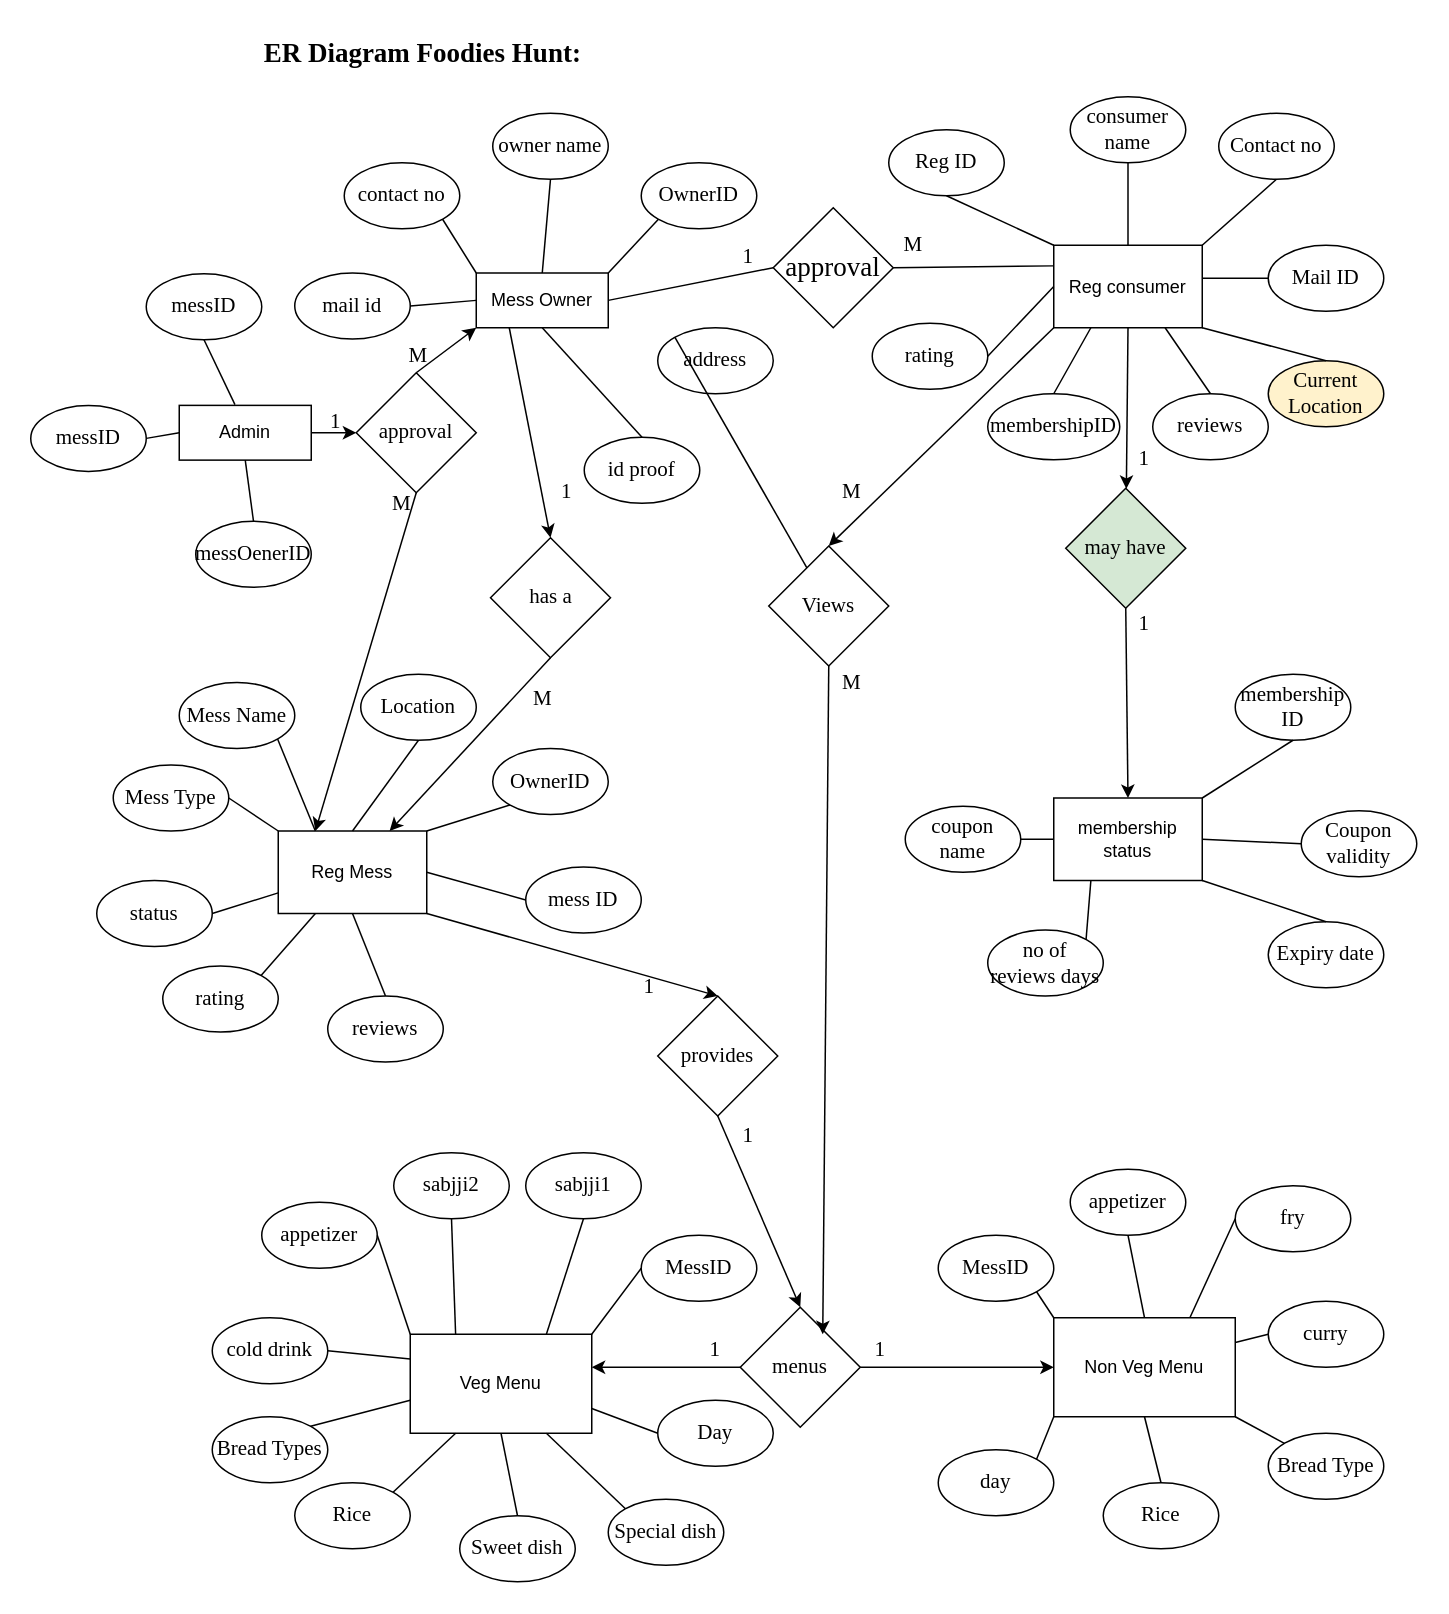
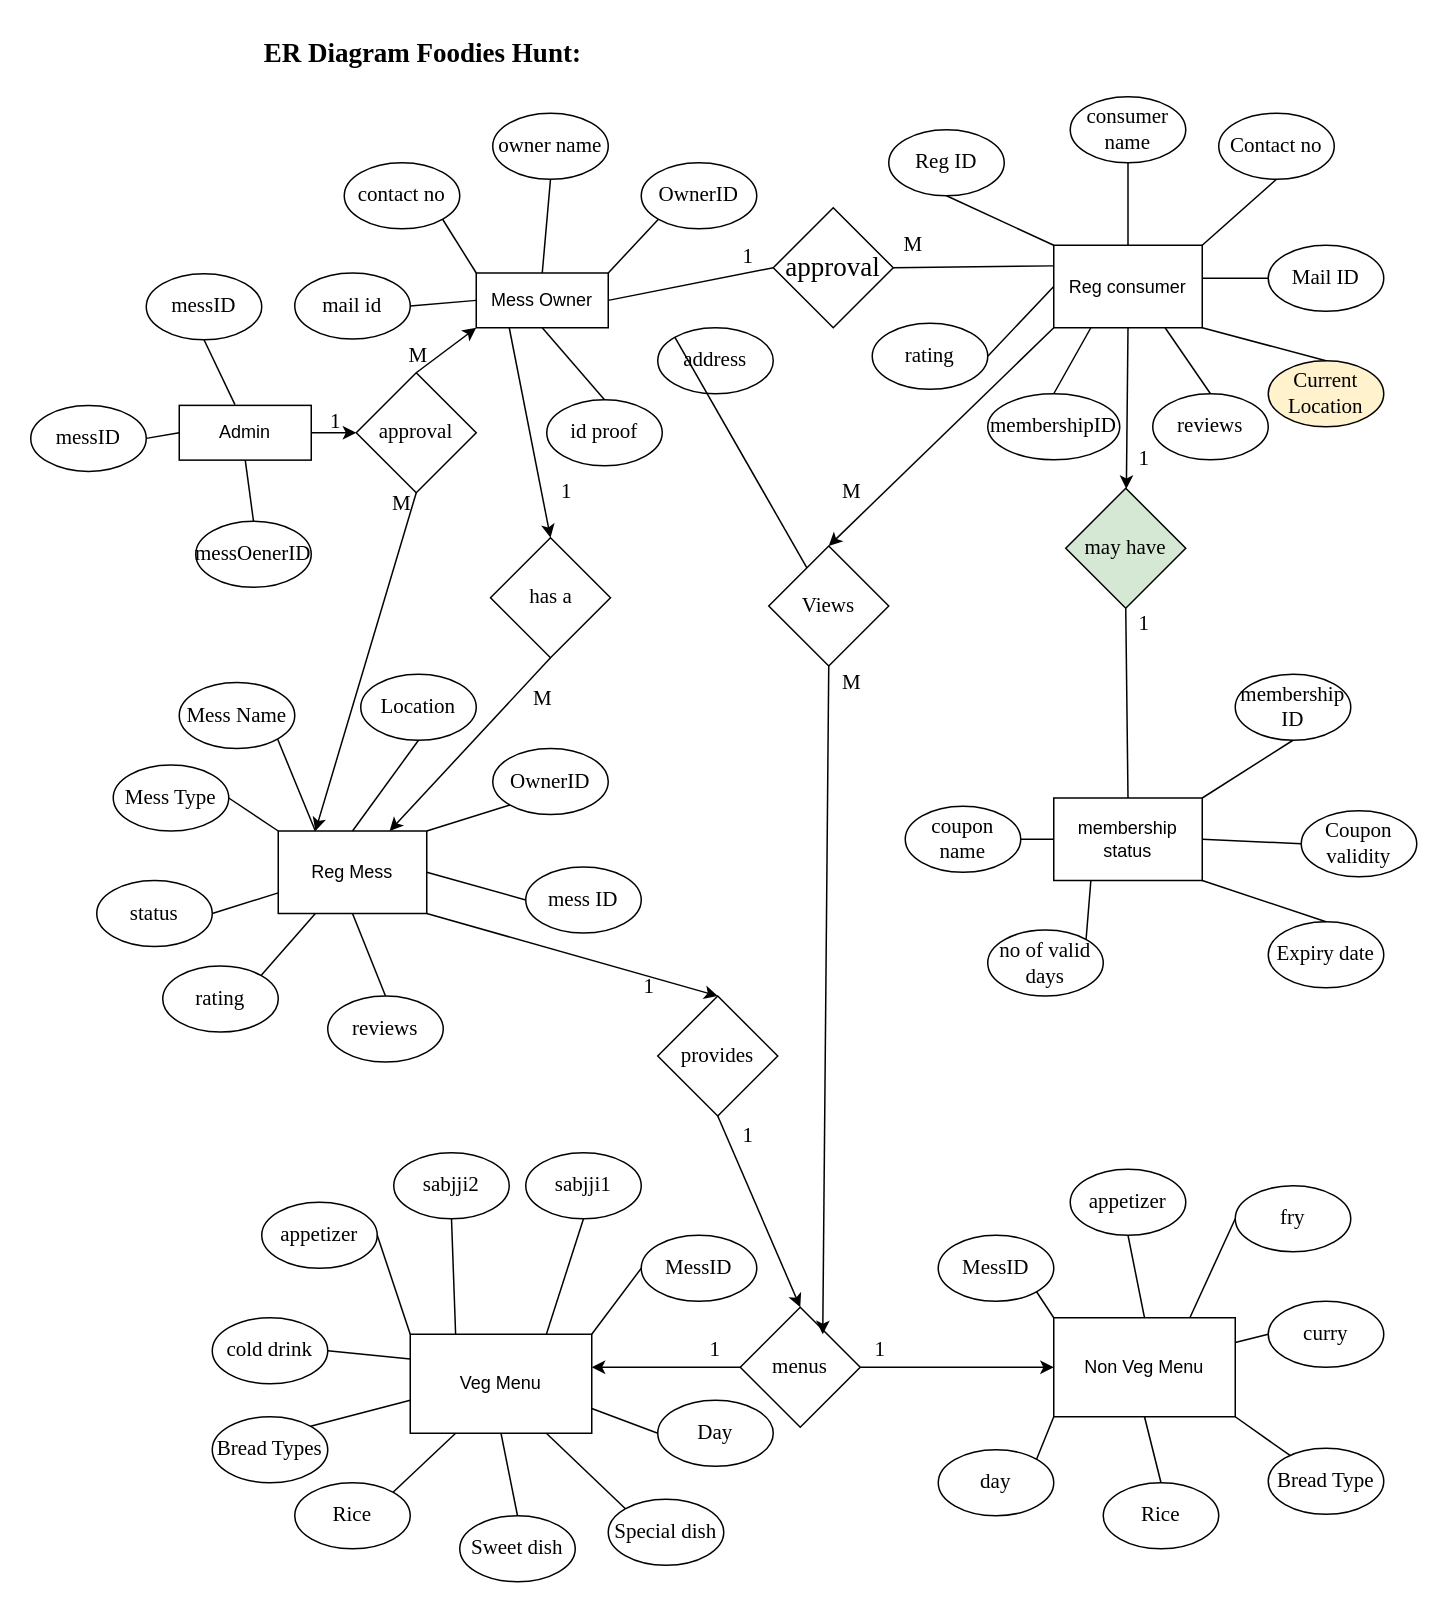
node "id proof": moved (642, 470) -> (605, 433)
edge "may have" -> "membership status": arrowhead classic -> none
node "no of reviews days": label "no of reviews days" -> "no of valid days"
node "Bread Type": moved (1326, 1466) -> (1326, 1481)
